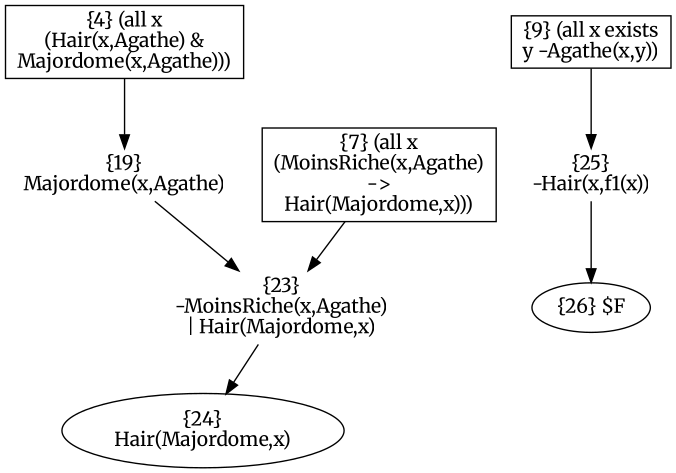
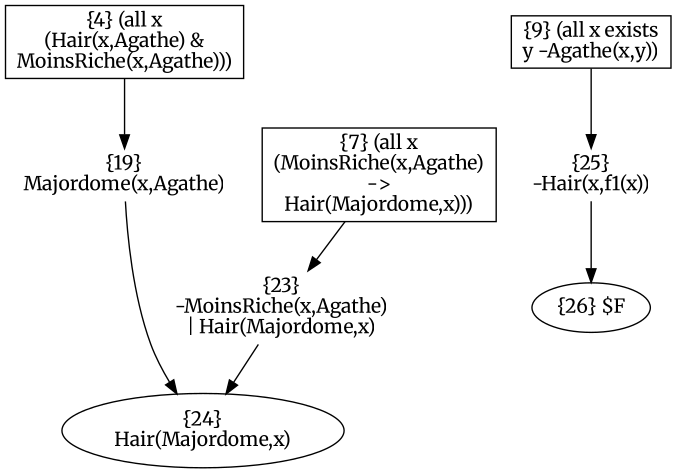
node "{4} (all x (Hair(x,Agathe) & Majordome(x,Agathe)))": label "{4} (all x (Hair(x,Agathe) & Majordome(x,Agathe)))" -> "{4} (all x (Hair(x,Agathe) & MoinsRiche(x,Agathe)))"
edge "{19} Majordome(x,Agathe)" -> "{23} -MoinsRiche(x,Agathe) | Hair(Majordome,x)": now "{19} Majordome(x,Agathe)" -> "{24} Hair(Majordome,x)"
